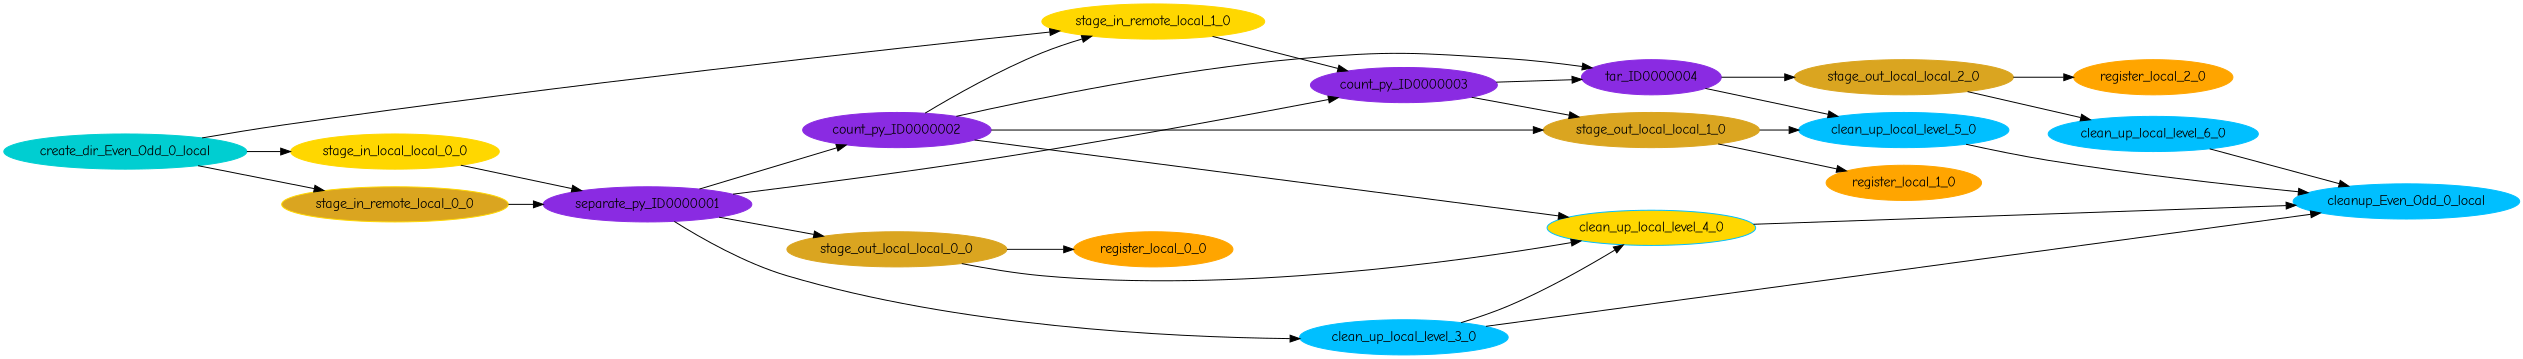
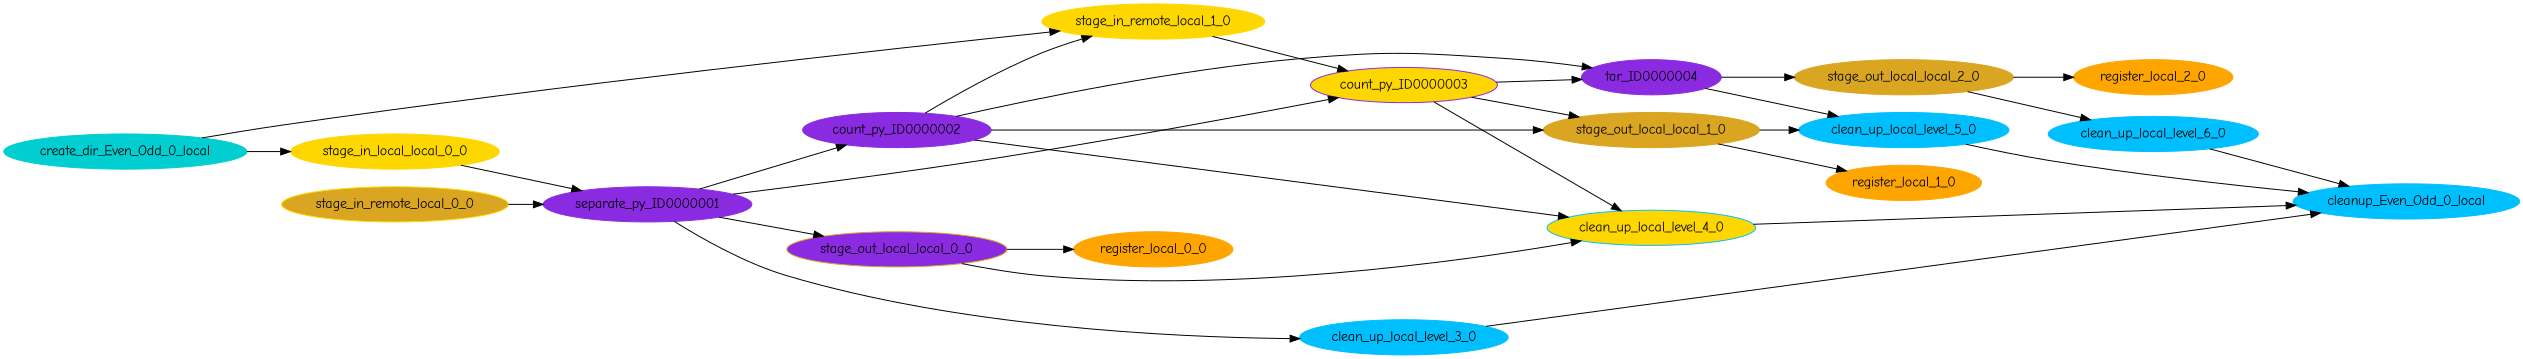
node "count_py_ID0000003": fillcolor blueviolet -> gold
edge "create_dir_Even_Odd_0_local" -> "stage_in_remote_local_0_0": removed
node "stage_out_local_local_0_0": fillcolor goldenrod -> blueviolet
edge "clean_up_local_level_3_0" -> "clean_up_local_level_4_0": now "count_py_ID0000003" -> "clean_up_local_level_4_0"
